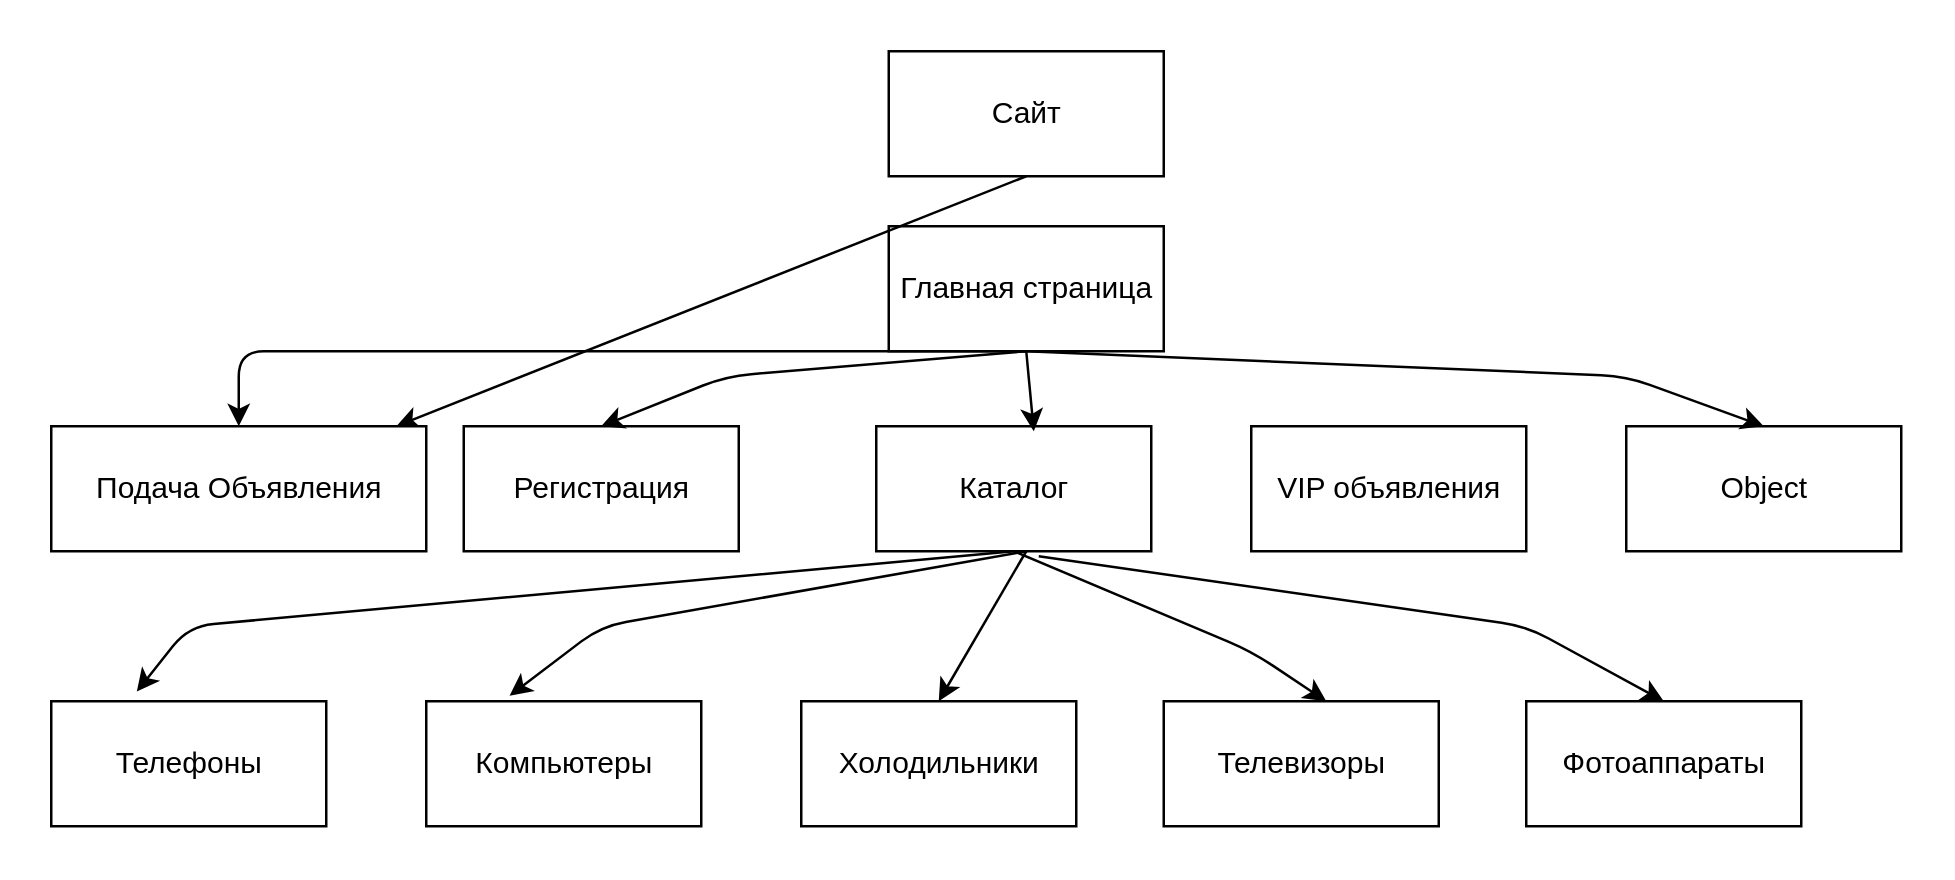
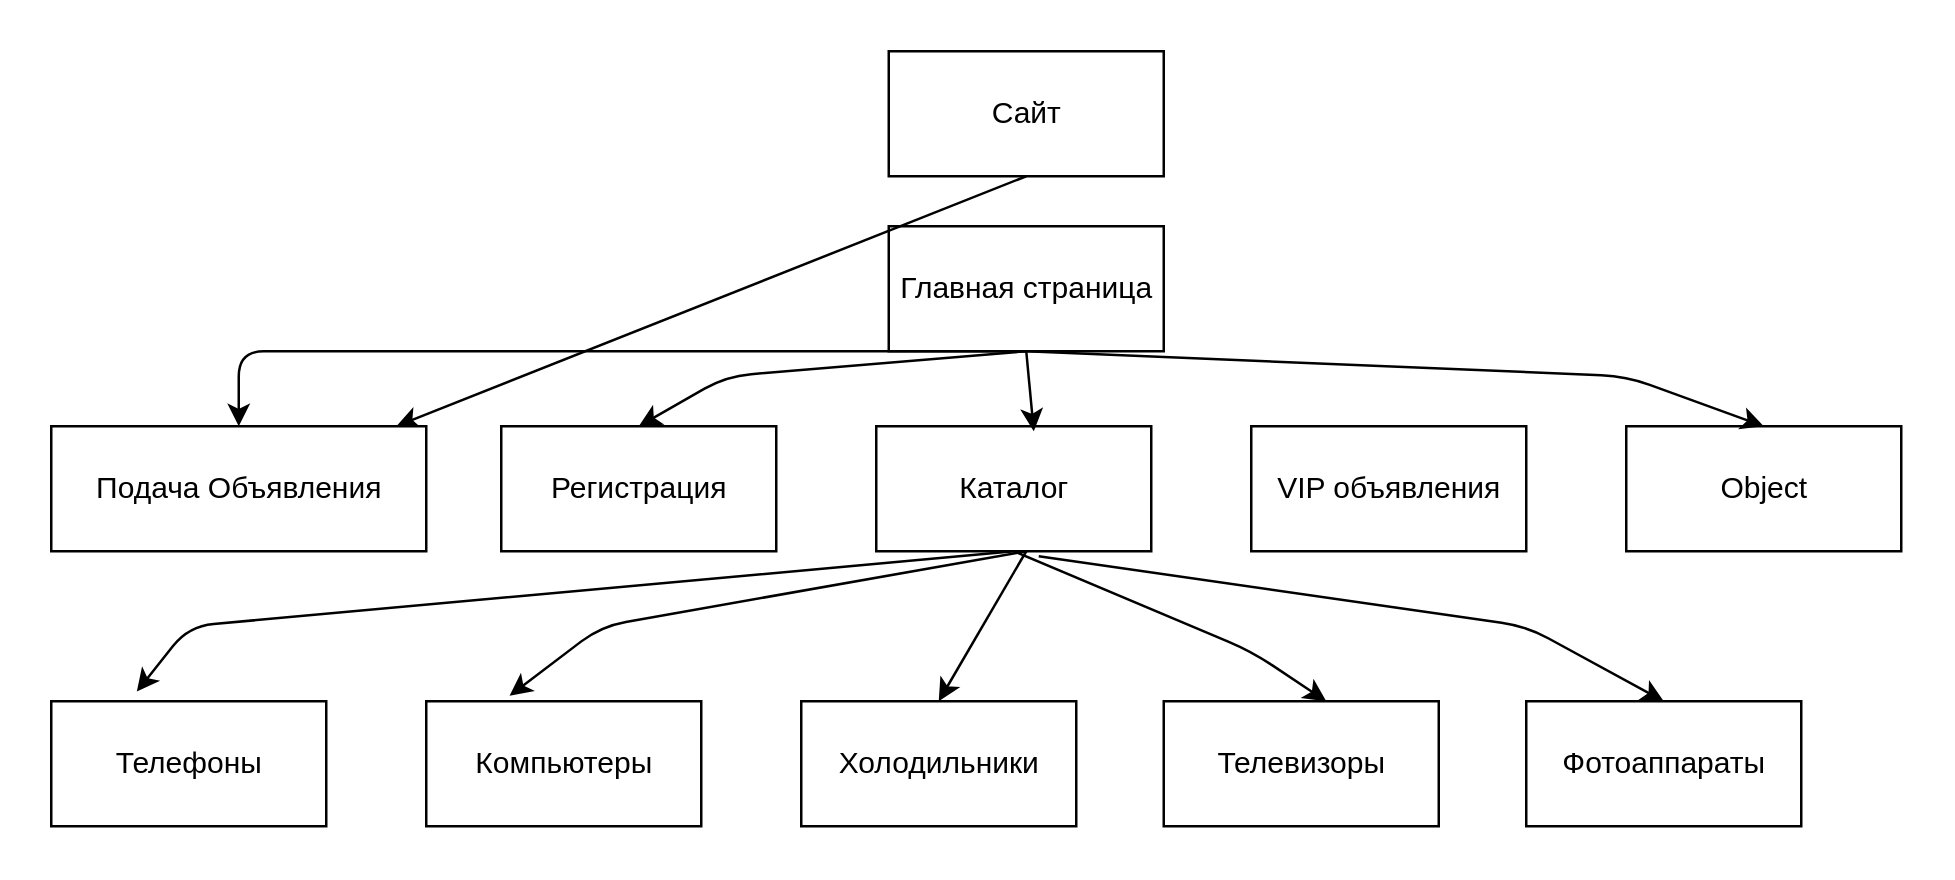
node "Регистрация": moved (601, 489) -> (639, 489)
